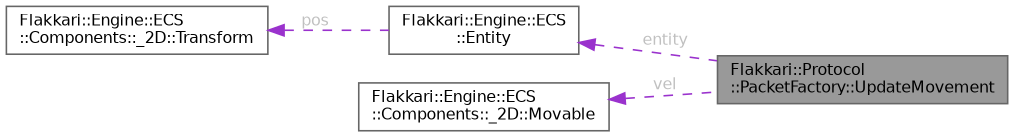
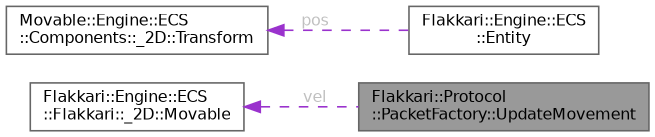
node "Flakkari::Engine::ECS ::Components::_2D::Transform": label "Flakkari::Engine::ECS ::Components::_2D::Transform" -> "Movable::Engine::ECS ::Components::_2D::Transform"
edge "Flakkari::Protocol ::PacketFactory::UpdateMovement" -> "Flakkari::Engine::ECS ::Entity": removed, label "entity"
node "Flakkari::Engine::ECS ::Components::_2D::Movable": label "Flakkari::Engine::ECS ::Components::_2D::Movable" -> "Flakkari::Engine::ECS ::Flakkari::_2D::Movable"
